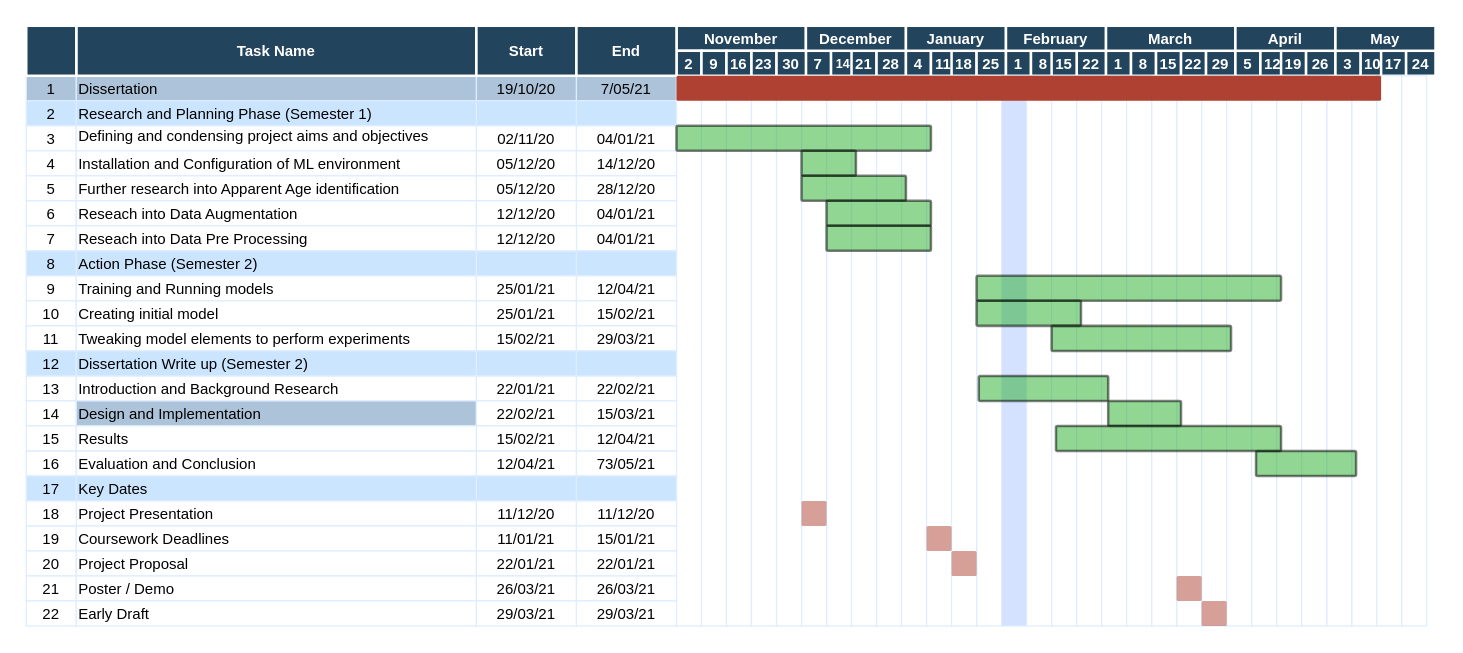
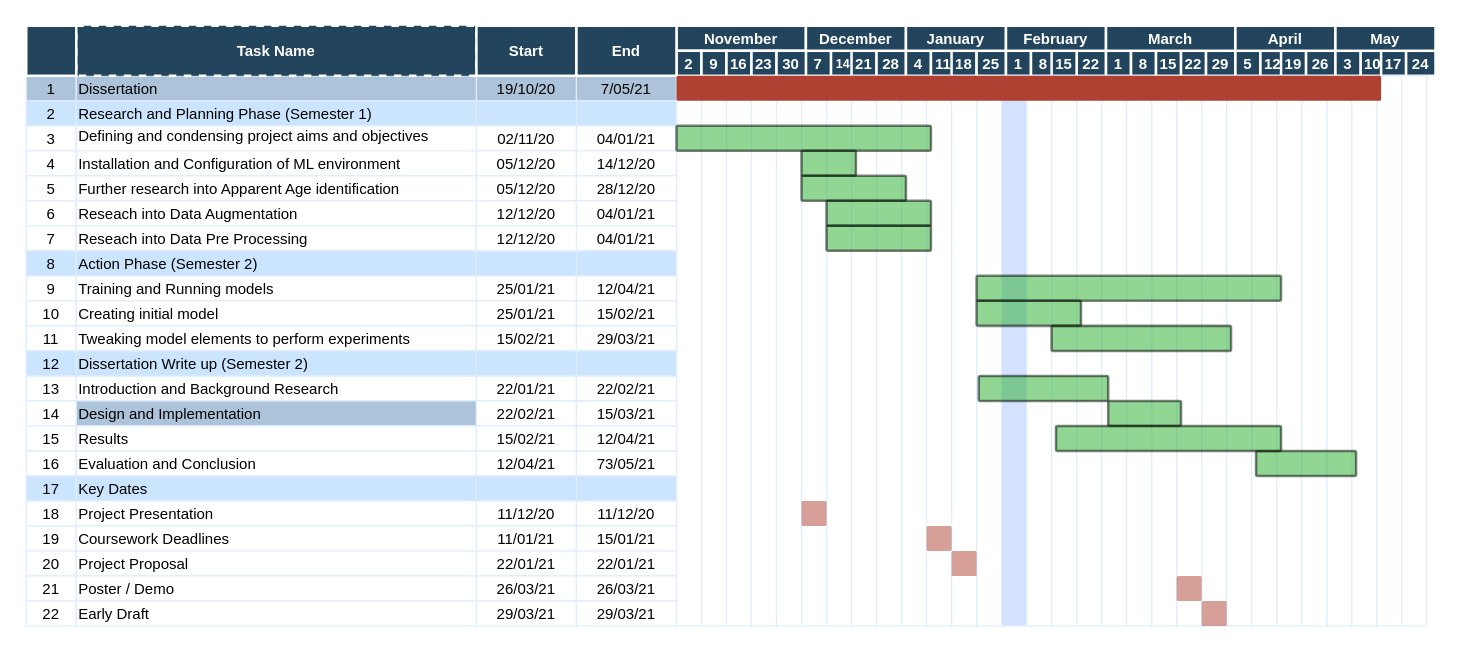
node "Task Name": style solid -> dashed
